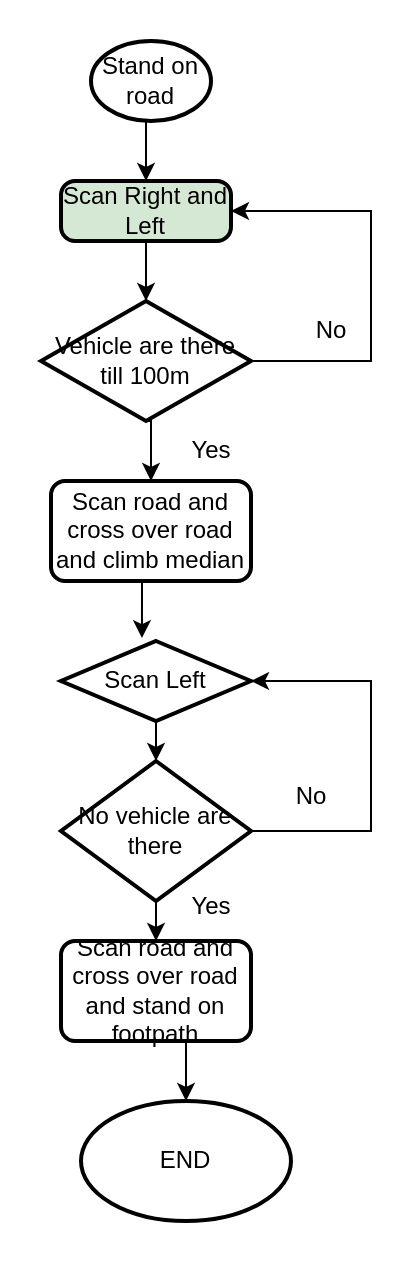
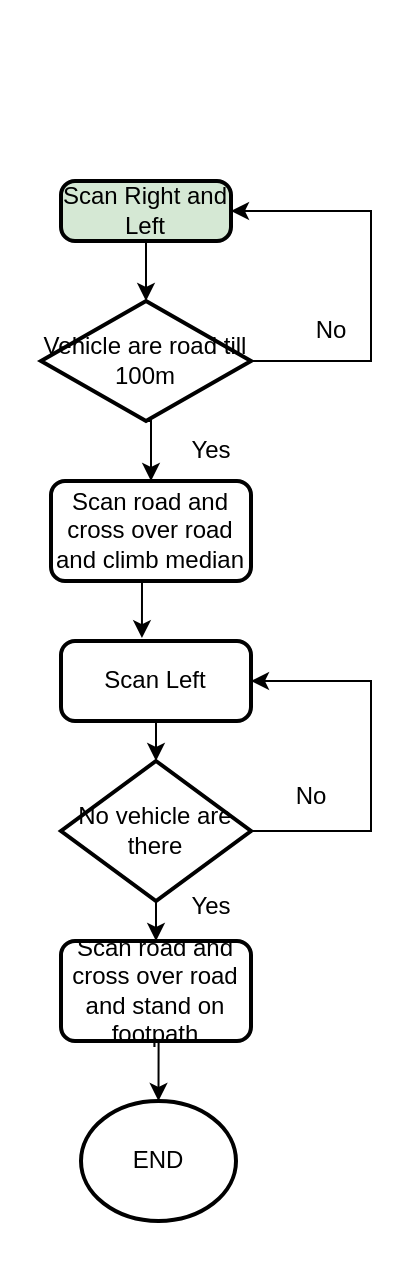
node "Stand on road": removed
edge "Stand on road" -> "Scan Right and Left": removed
node "Vehicle are there till 100m": label "Vehicle are there till 100m" -> "Vehicle are road till 100m"
node "Scan Left": shape diamond -> rounded rectangle
node "END": size 210x120 -> 155x120
